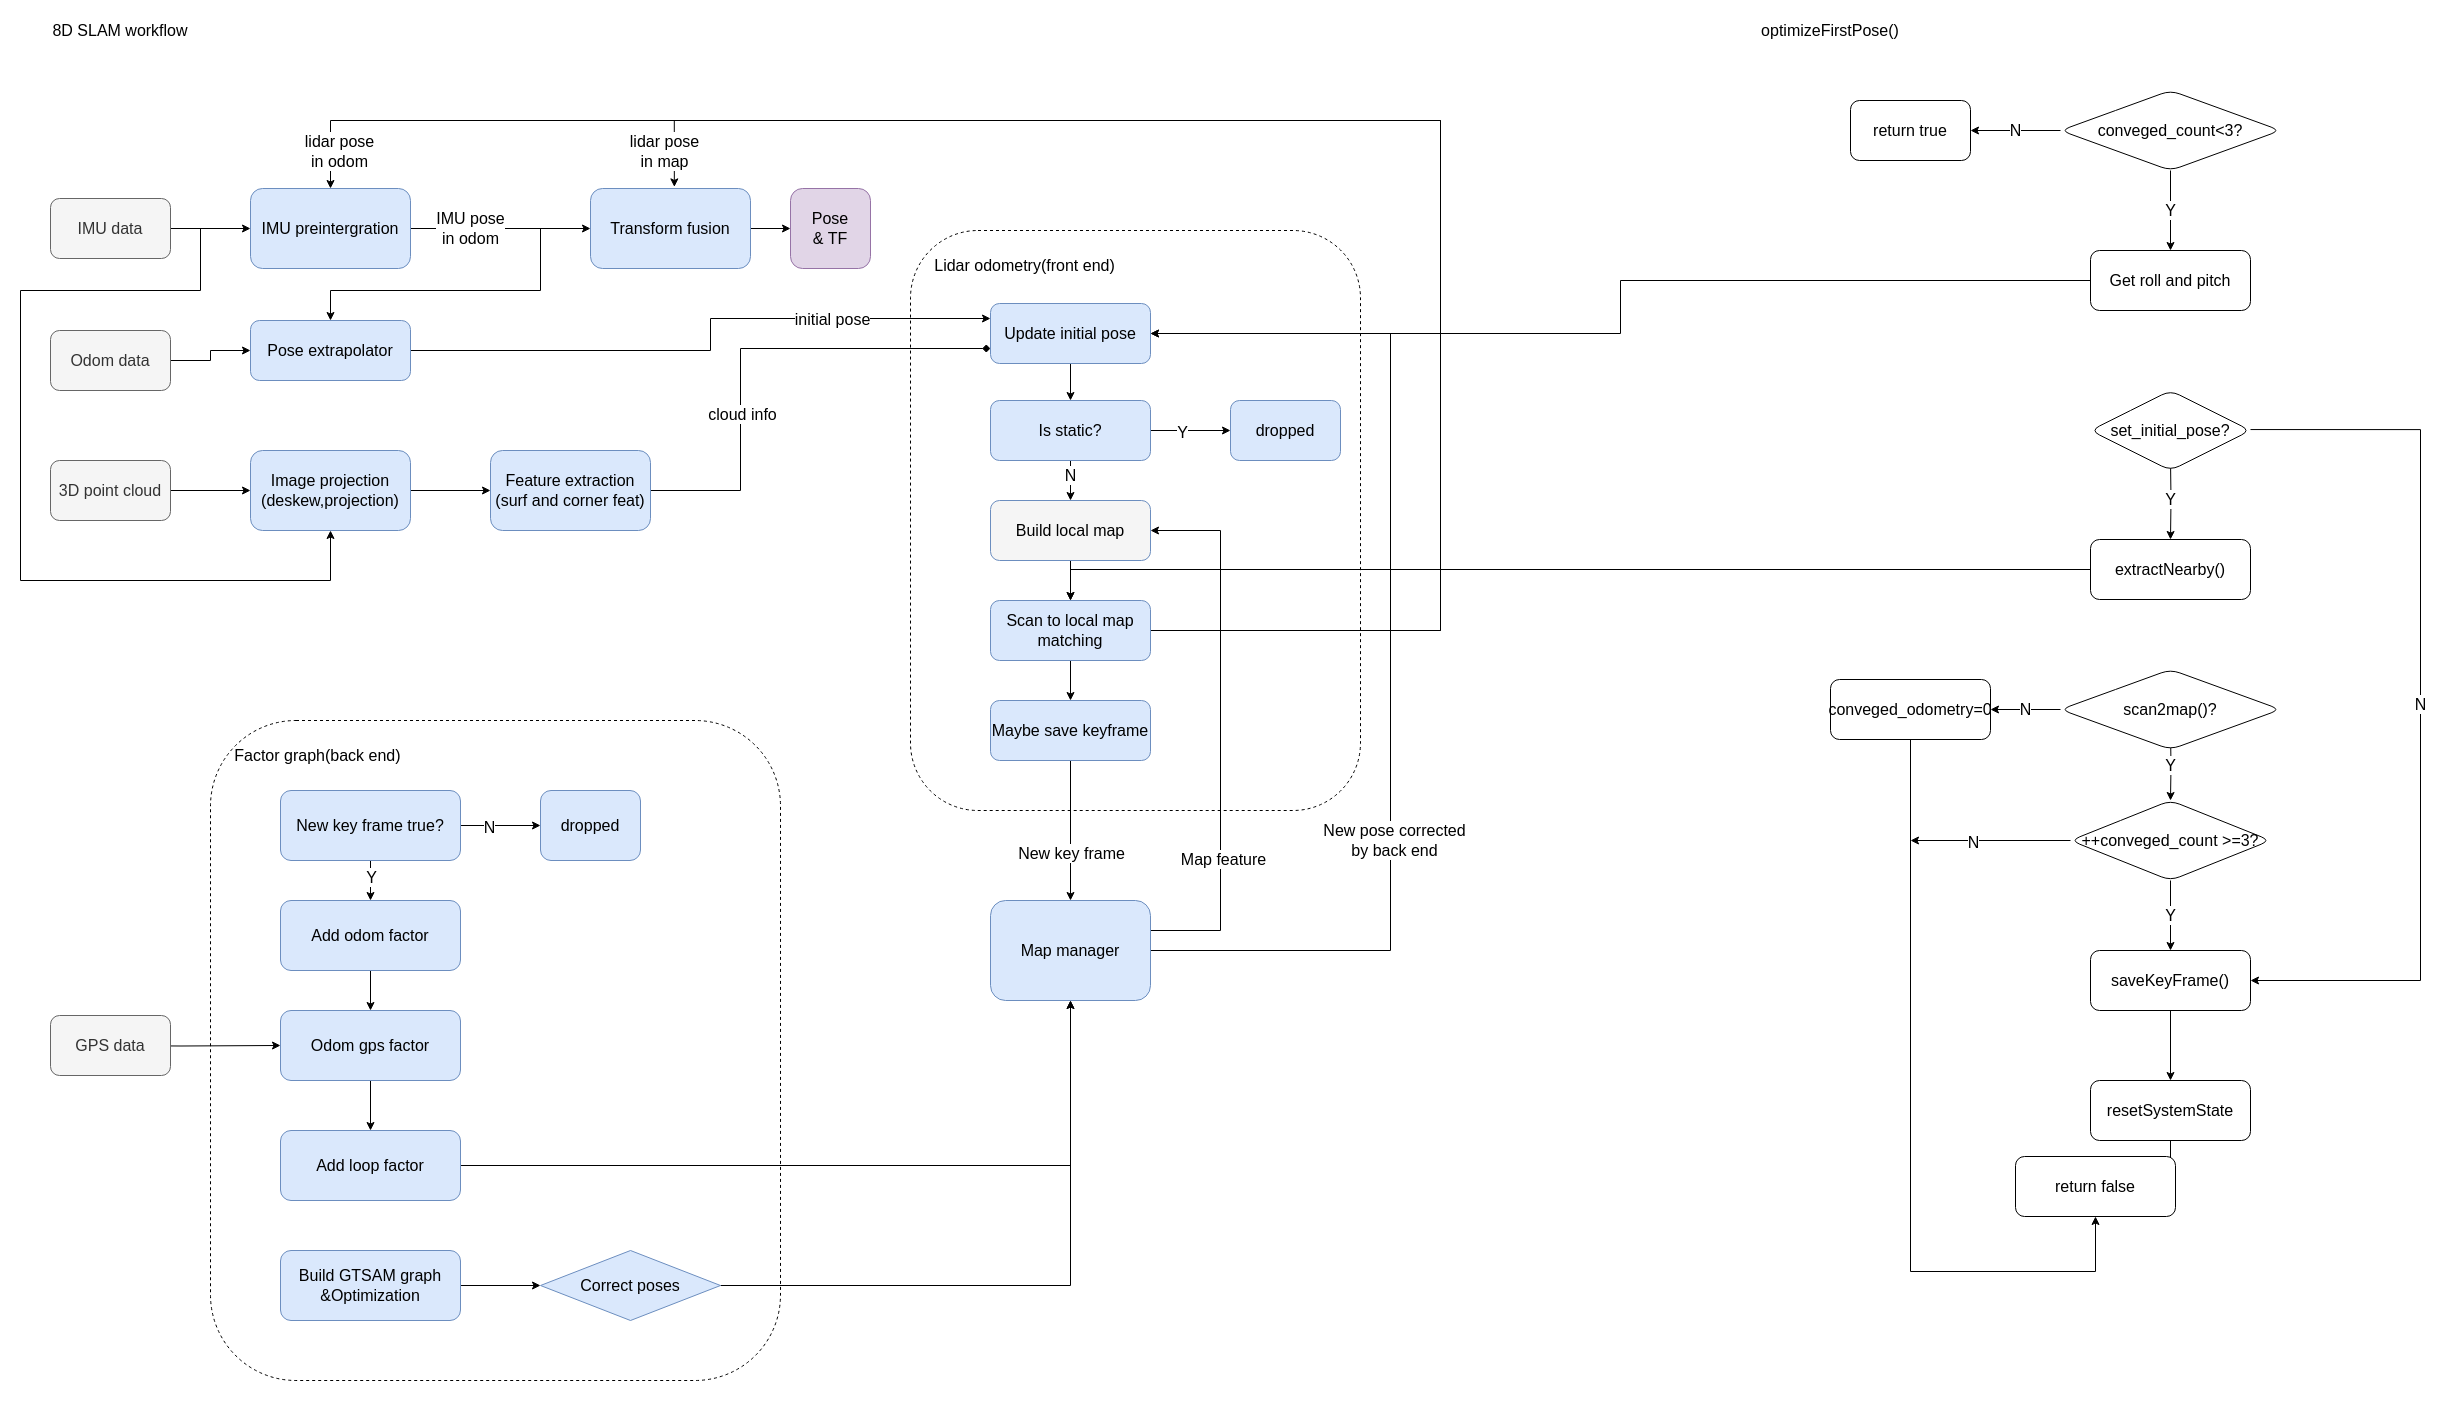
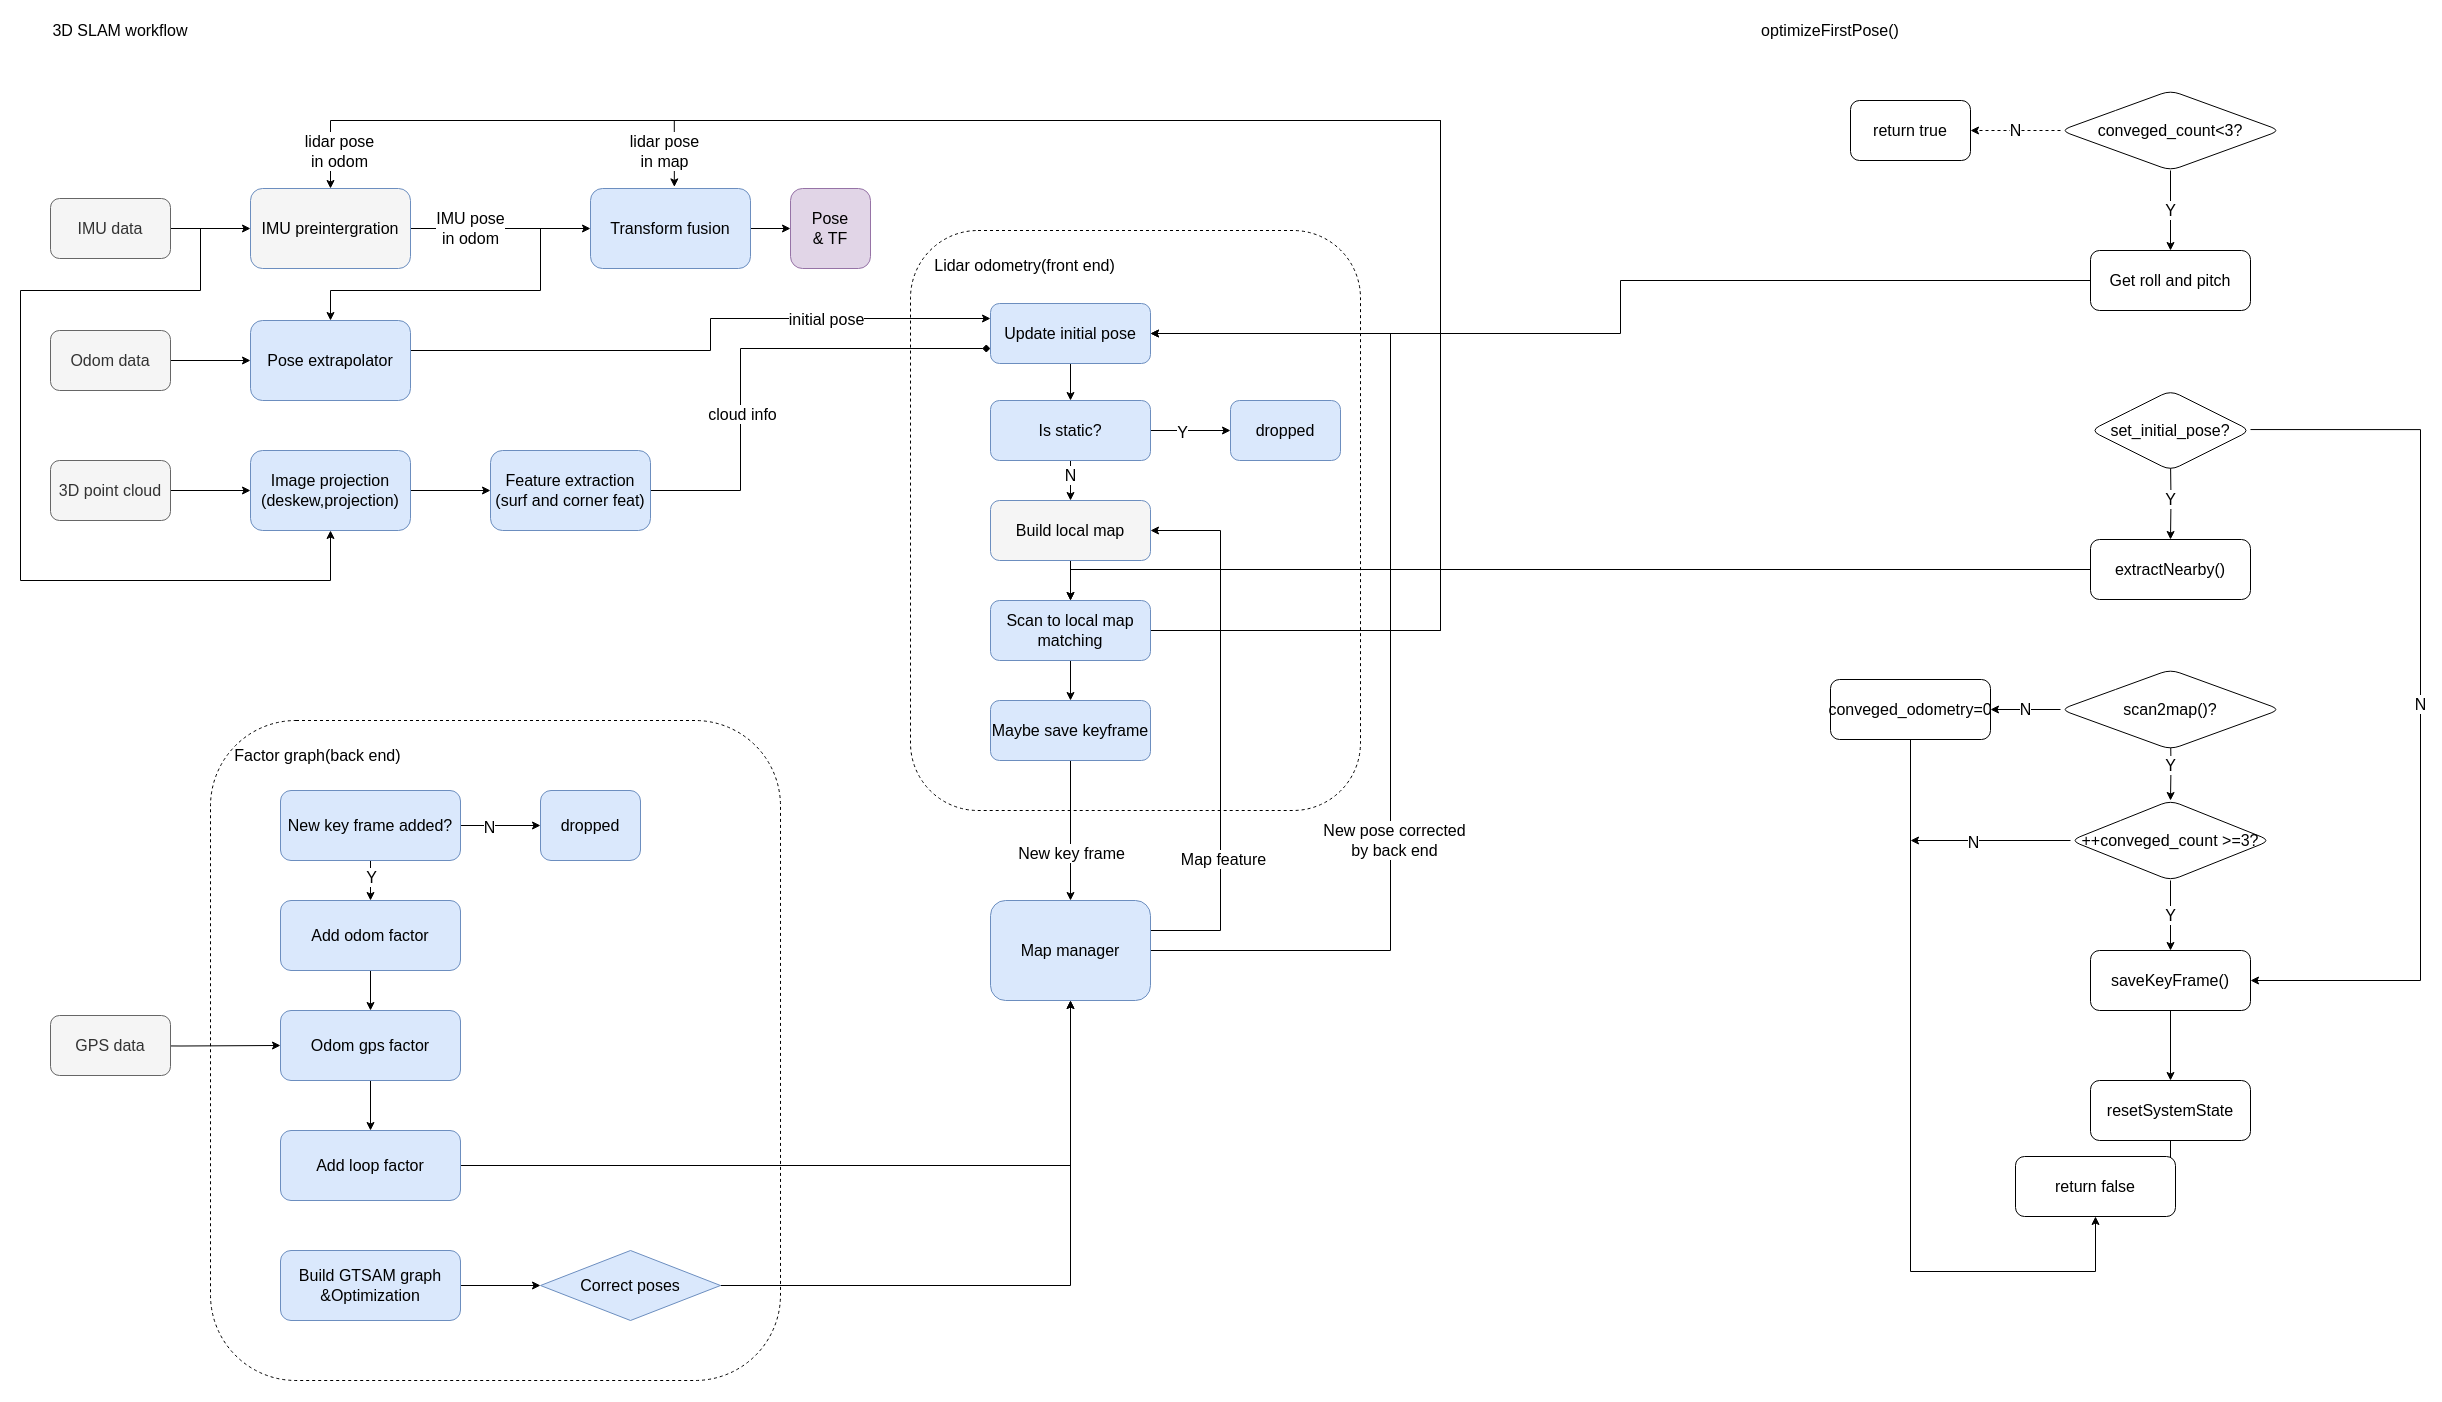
node "8D SLAM workflow": label "8D SLAM workflow" -> "3D SLAM workflow"
edge "conveged_count<3?" -> "return true": style solid -> dashed
node "IMU preintergration": fillcolor #dae8fc -> #f5f5f5
node "Pose extrapolator": size 160x60 -> 160x80
node "New key frame true?": label "New key frame true?" -> "New key frame added?"
